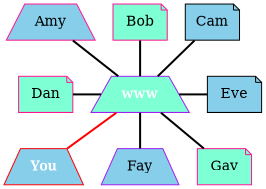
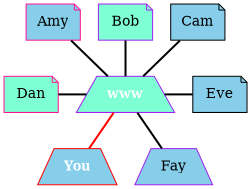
node "Amy": shape trapezium -> note
node "Bob": color deeppink -> purple
node "Gav": removed
